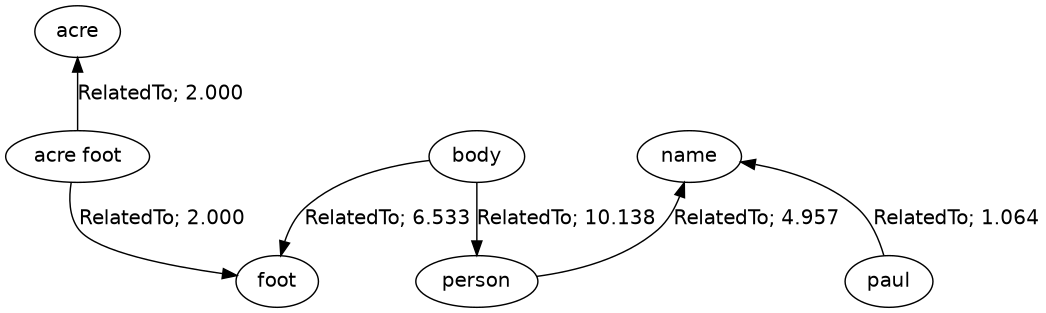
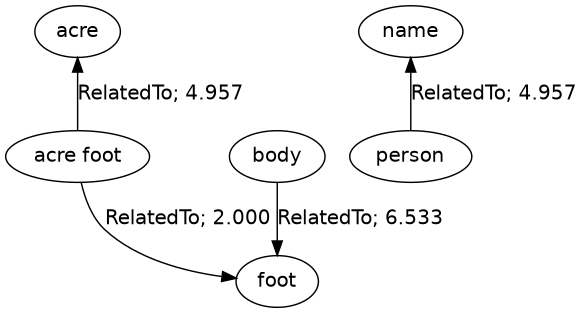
edge "acre foot" -> "acre": label "RelatedTo; 2.000" -> "RelatedTo; 4.957"
edge "body" -> "person": removed, label "RelatedTo; 10.138"
node "paul": removed
